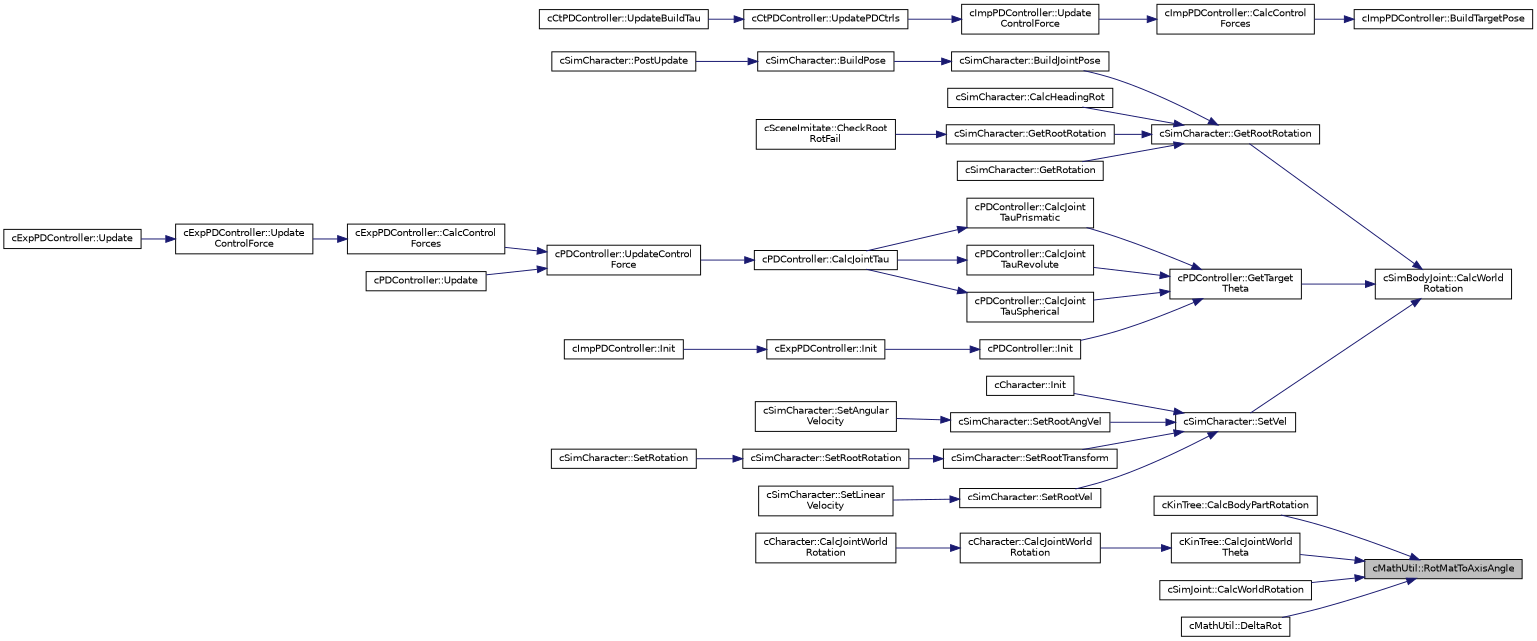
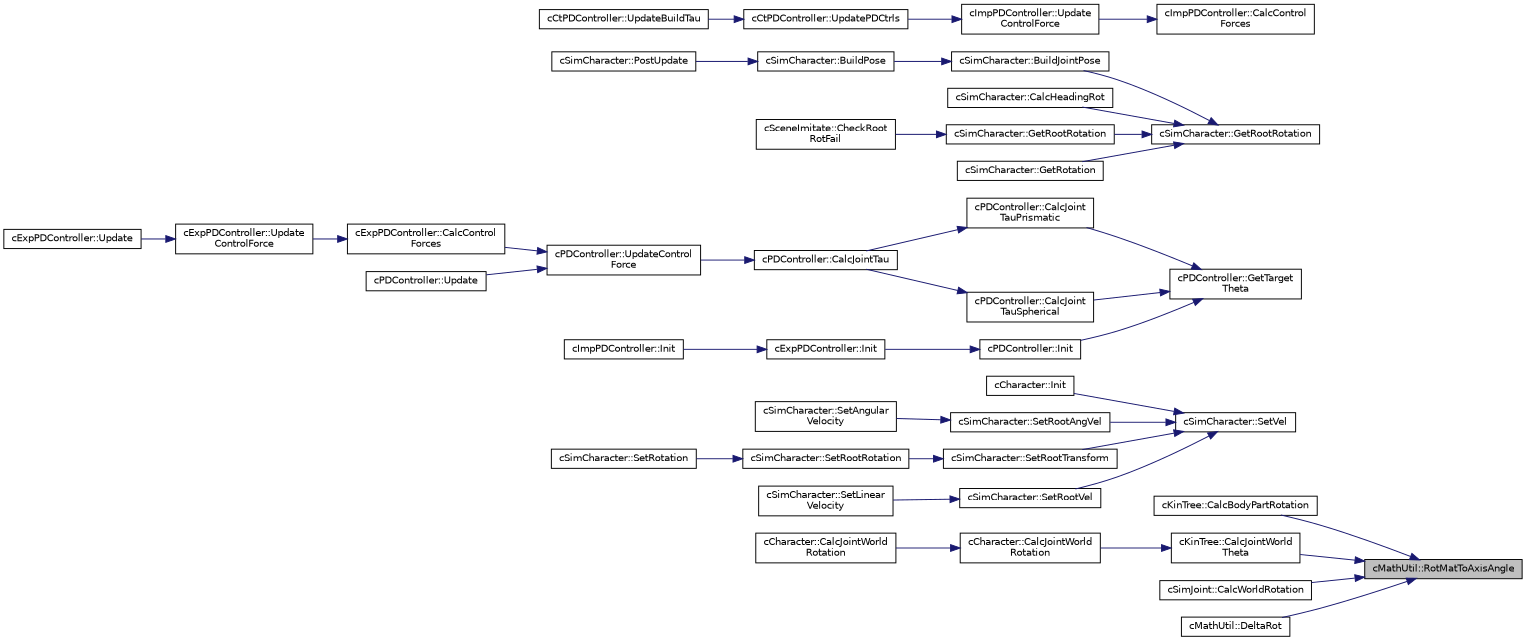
node "cImpPDController::BuildTargetPose": removed
node "cPDController::CalcJoint TauRevolute": removed
node "cSimBodyJoint::CalcWorld Rotation": removed
